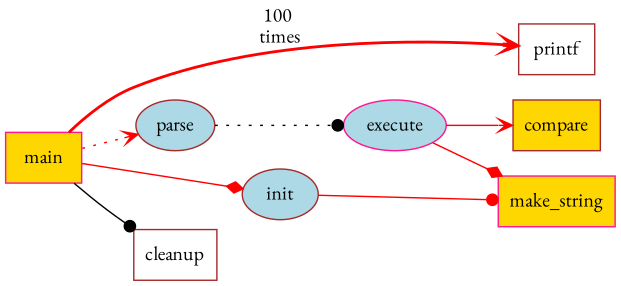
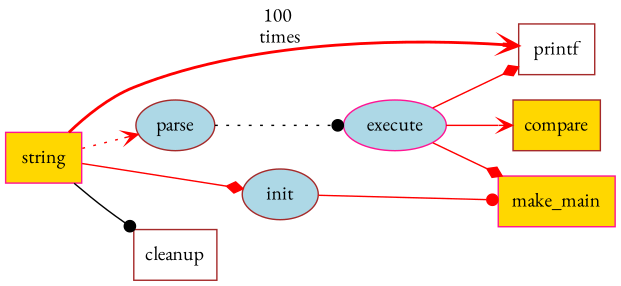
edge "execute" -> "printf": added
node "main": label "main" -> "string"
node "make_string": label "make_string" -> "make_main"
